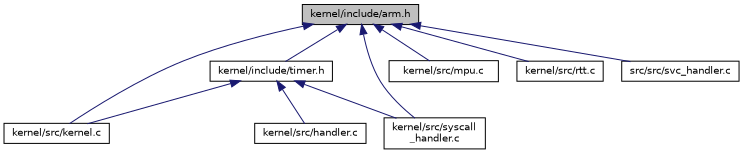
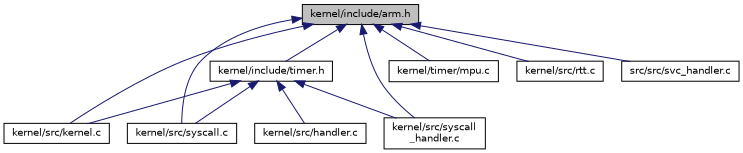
node "kernel/src/mpu.c": label "kernel/src/mpu.c" -> "kernel/timer/mpu.c"
node "kernel/src/syscall.c": added
